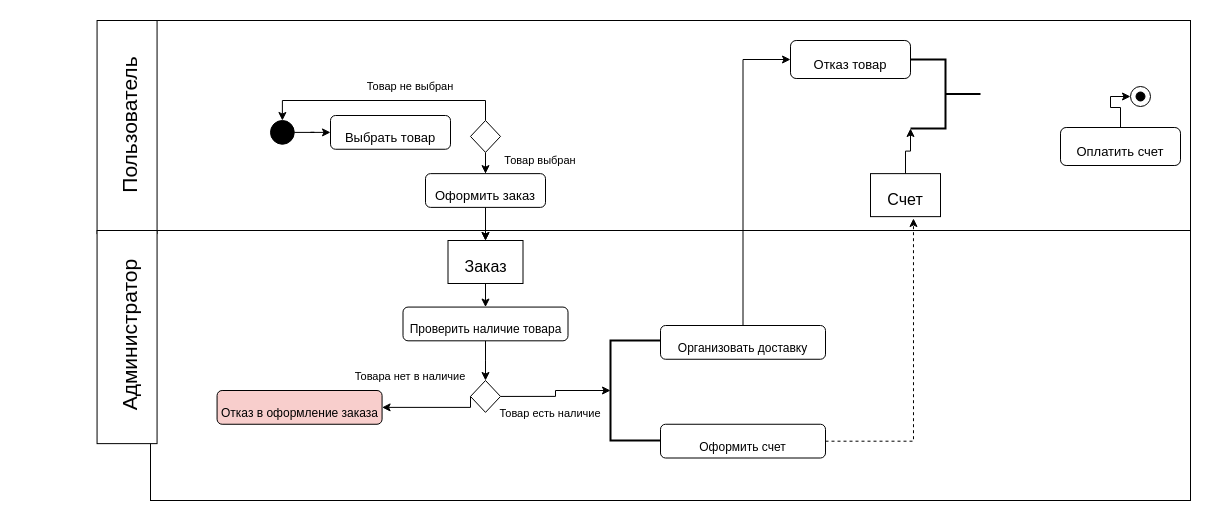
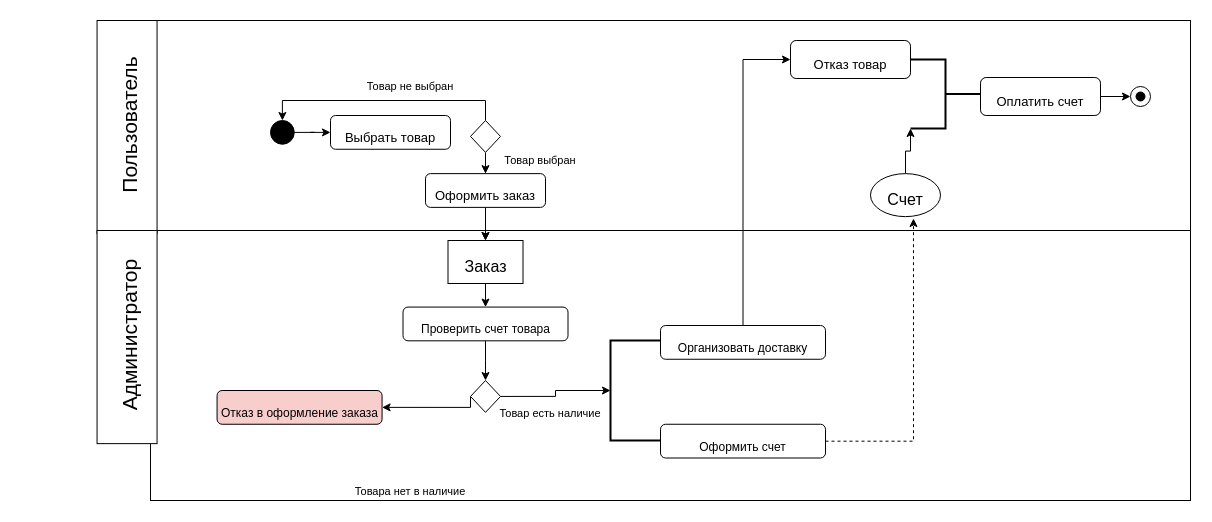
node "Оплатить счет": moved (1121, 147) -> (1041, 97)
node "Счет": shape rectangle -> ellipse
node "Проверить наличие товара": label "Проверить наличие товара" -> "Проверить счет товара"
node "Товара нет в наличие": moved (411, 371) -> (411, 486)
